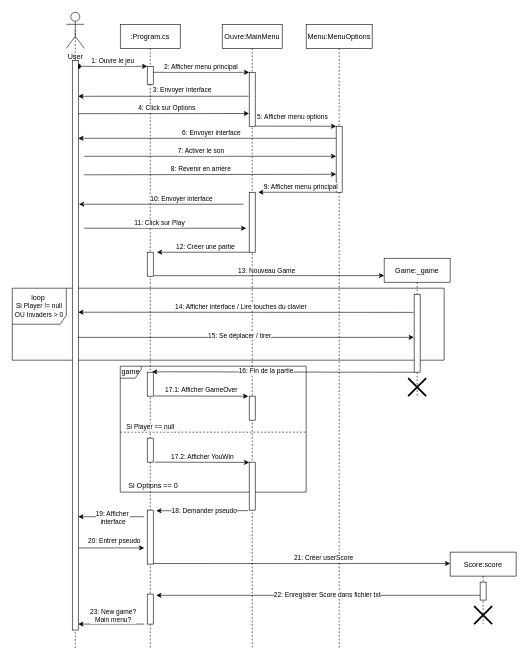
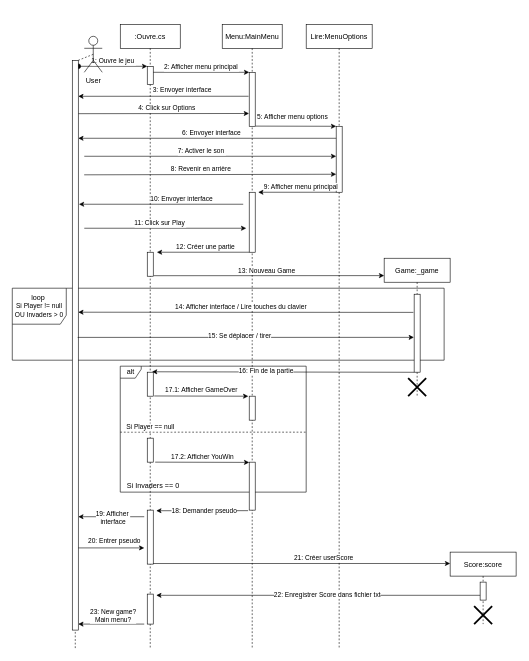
node "User": moved (75, 30) -> (93, 54)
node ":Program.cs": label ":Program.cs" -> ":Ouvre.cs"
node "Ouvre:MainMenu": label "Ouvre:MainMenu" -> "Menu:MainMenu"
node "Menu:MenuOptions": label "Menu:MenuOptions" -> "Lire:MenuOptions"
node "game": label "game" -> "alt"
node "Si Options == 0": label "Si Options == 0" -> "Si Invaders == 0"
